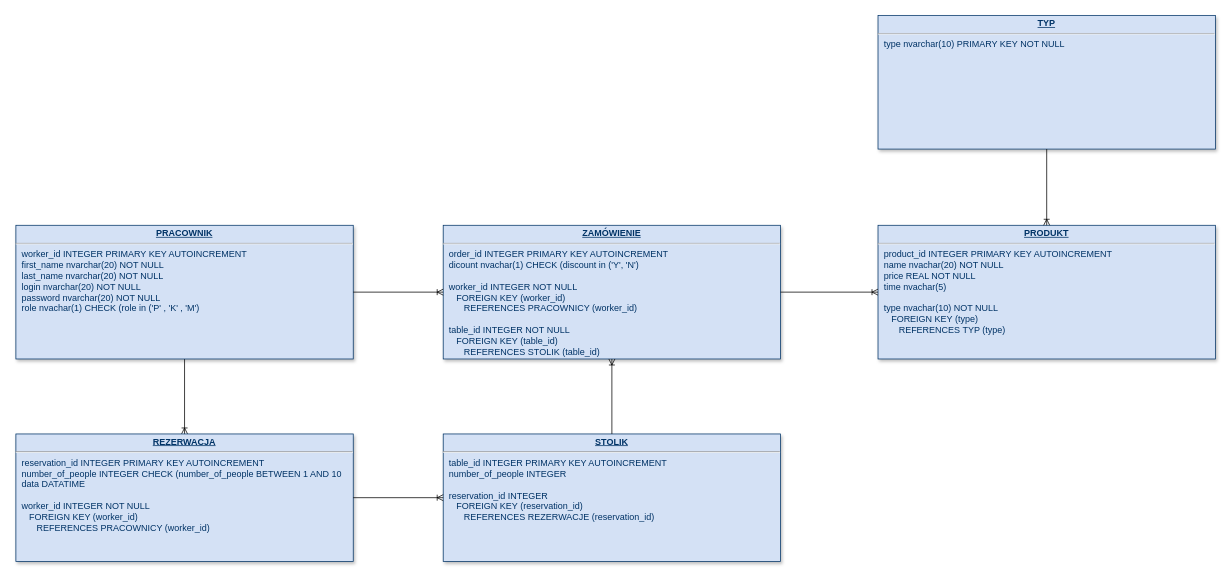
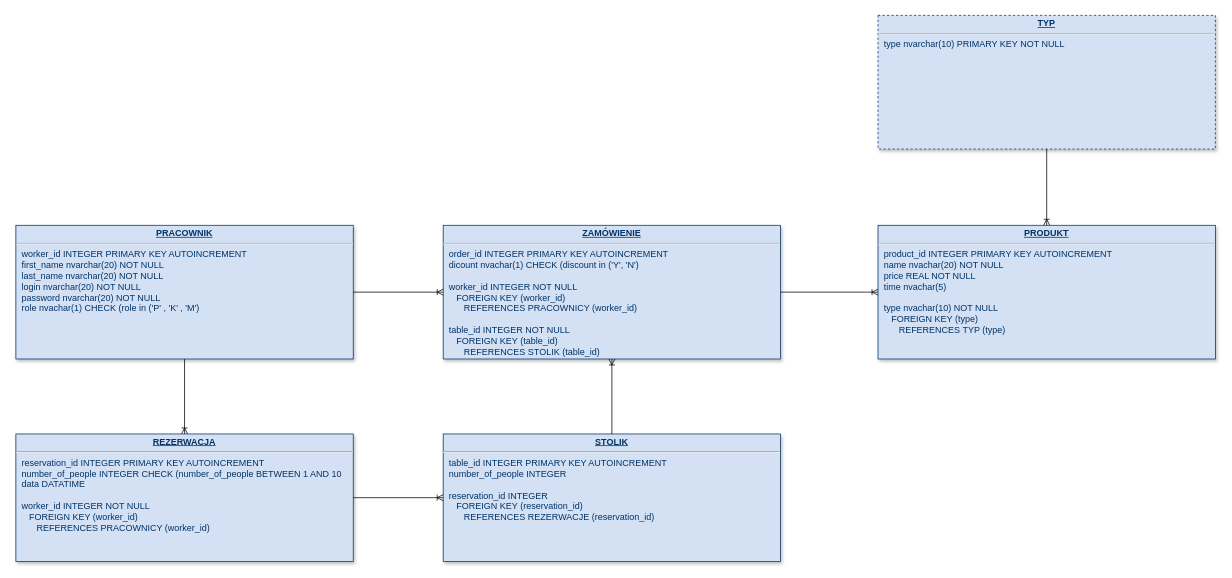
node "TYP type nvarchar(10) PRIMARY KEY NOT NULL": style solid -> dashed
